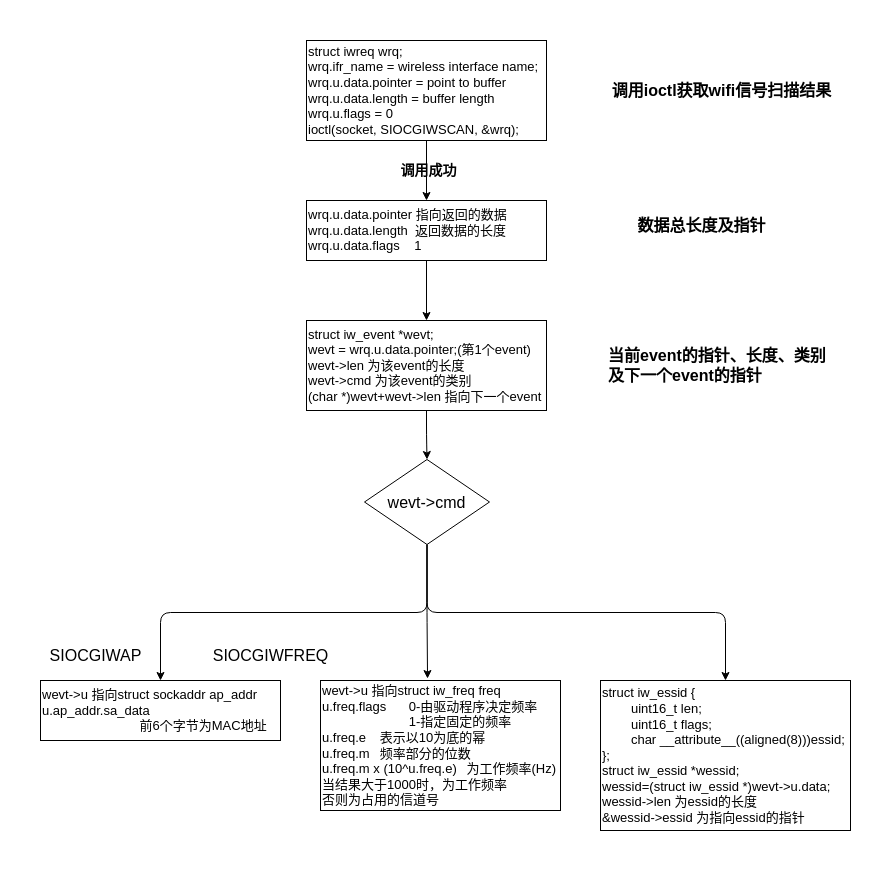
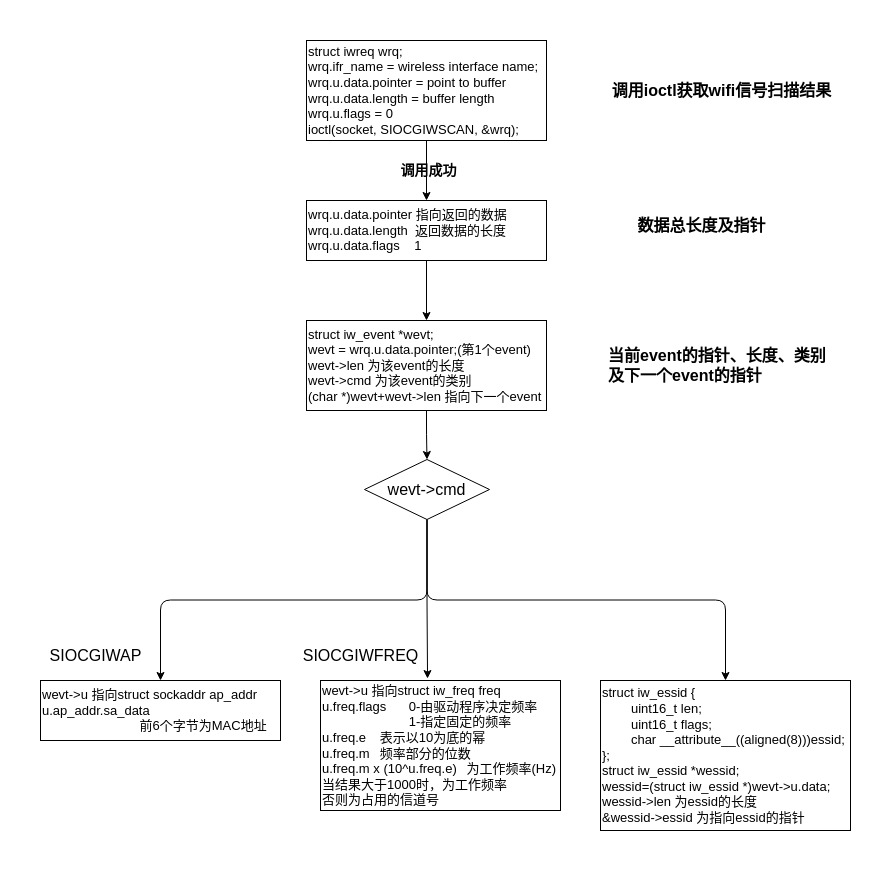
node "wevt->cmd": size 125x85 -> 125x60
node "SIOCGIWFREQ": moved (271, 656) -> (361, 656)
